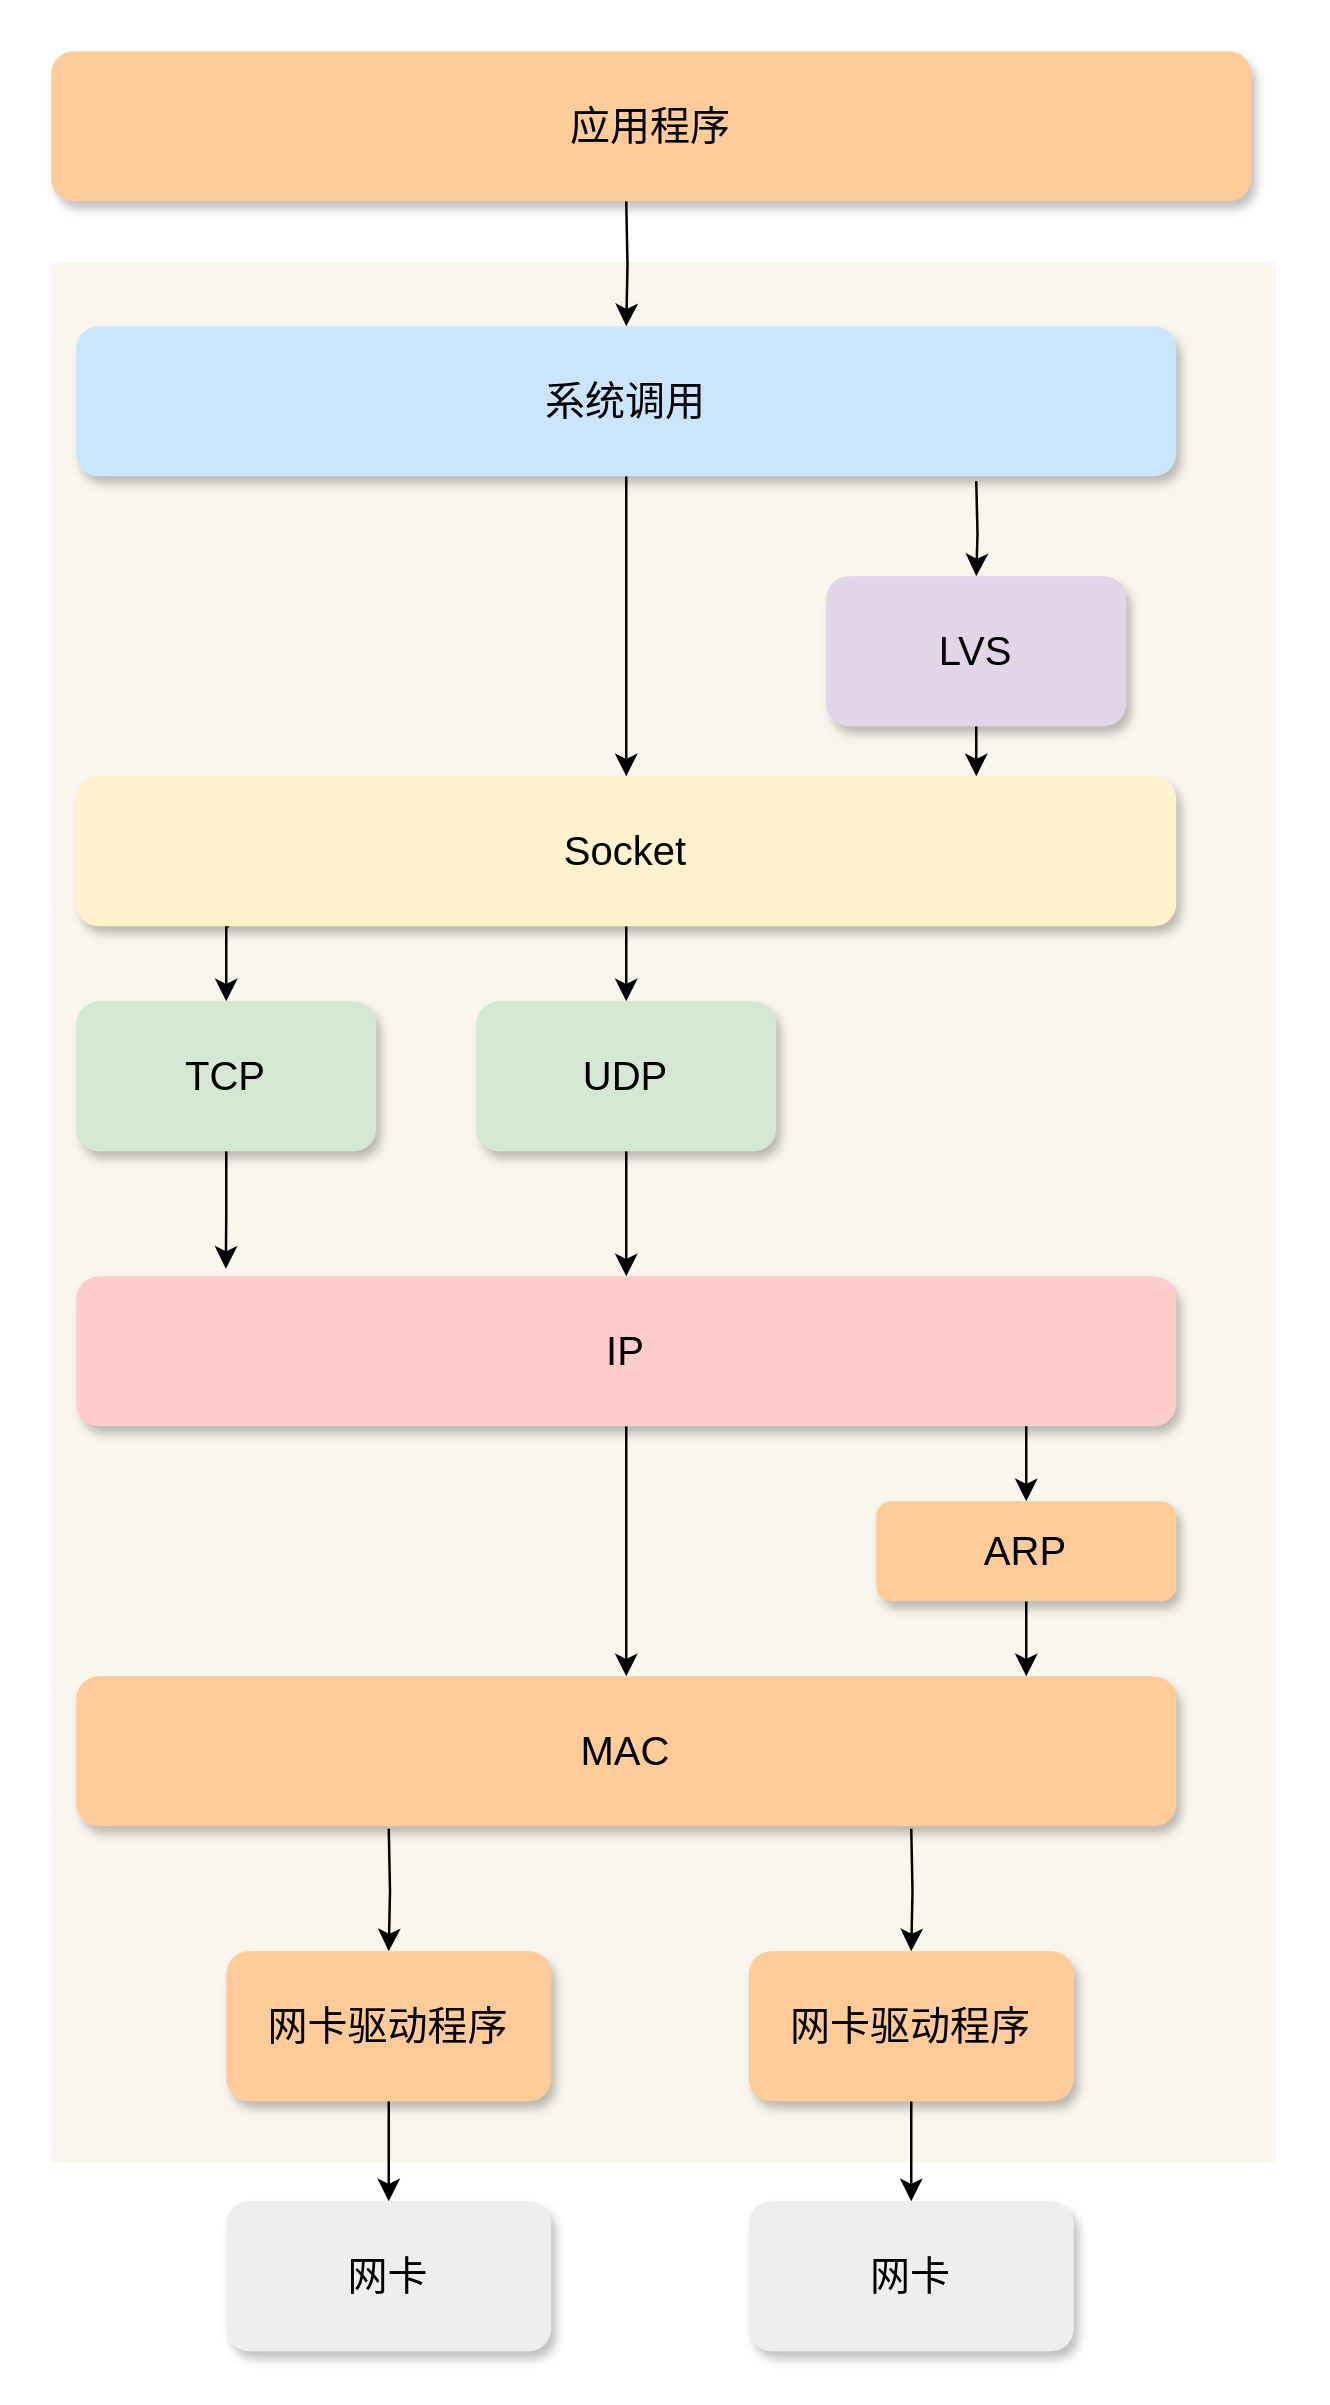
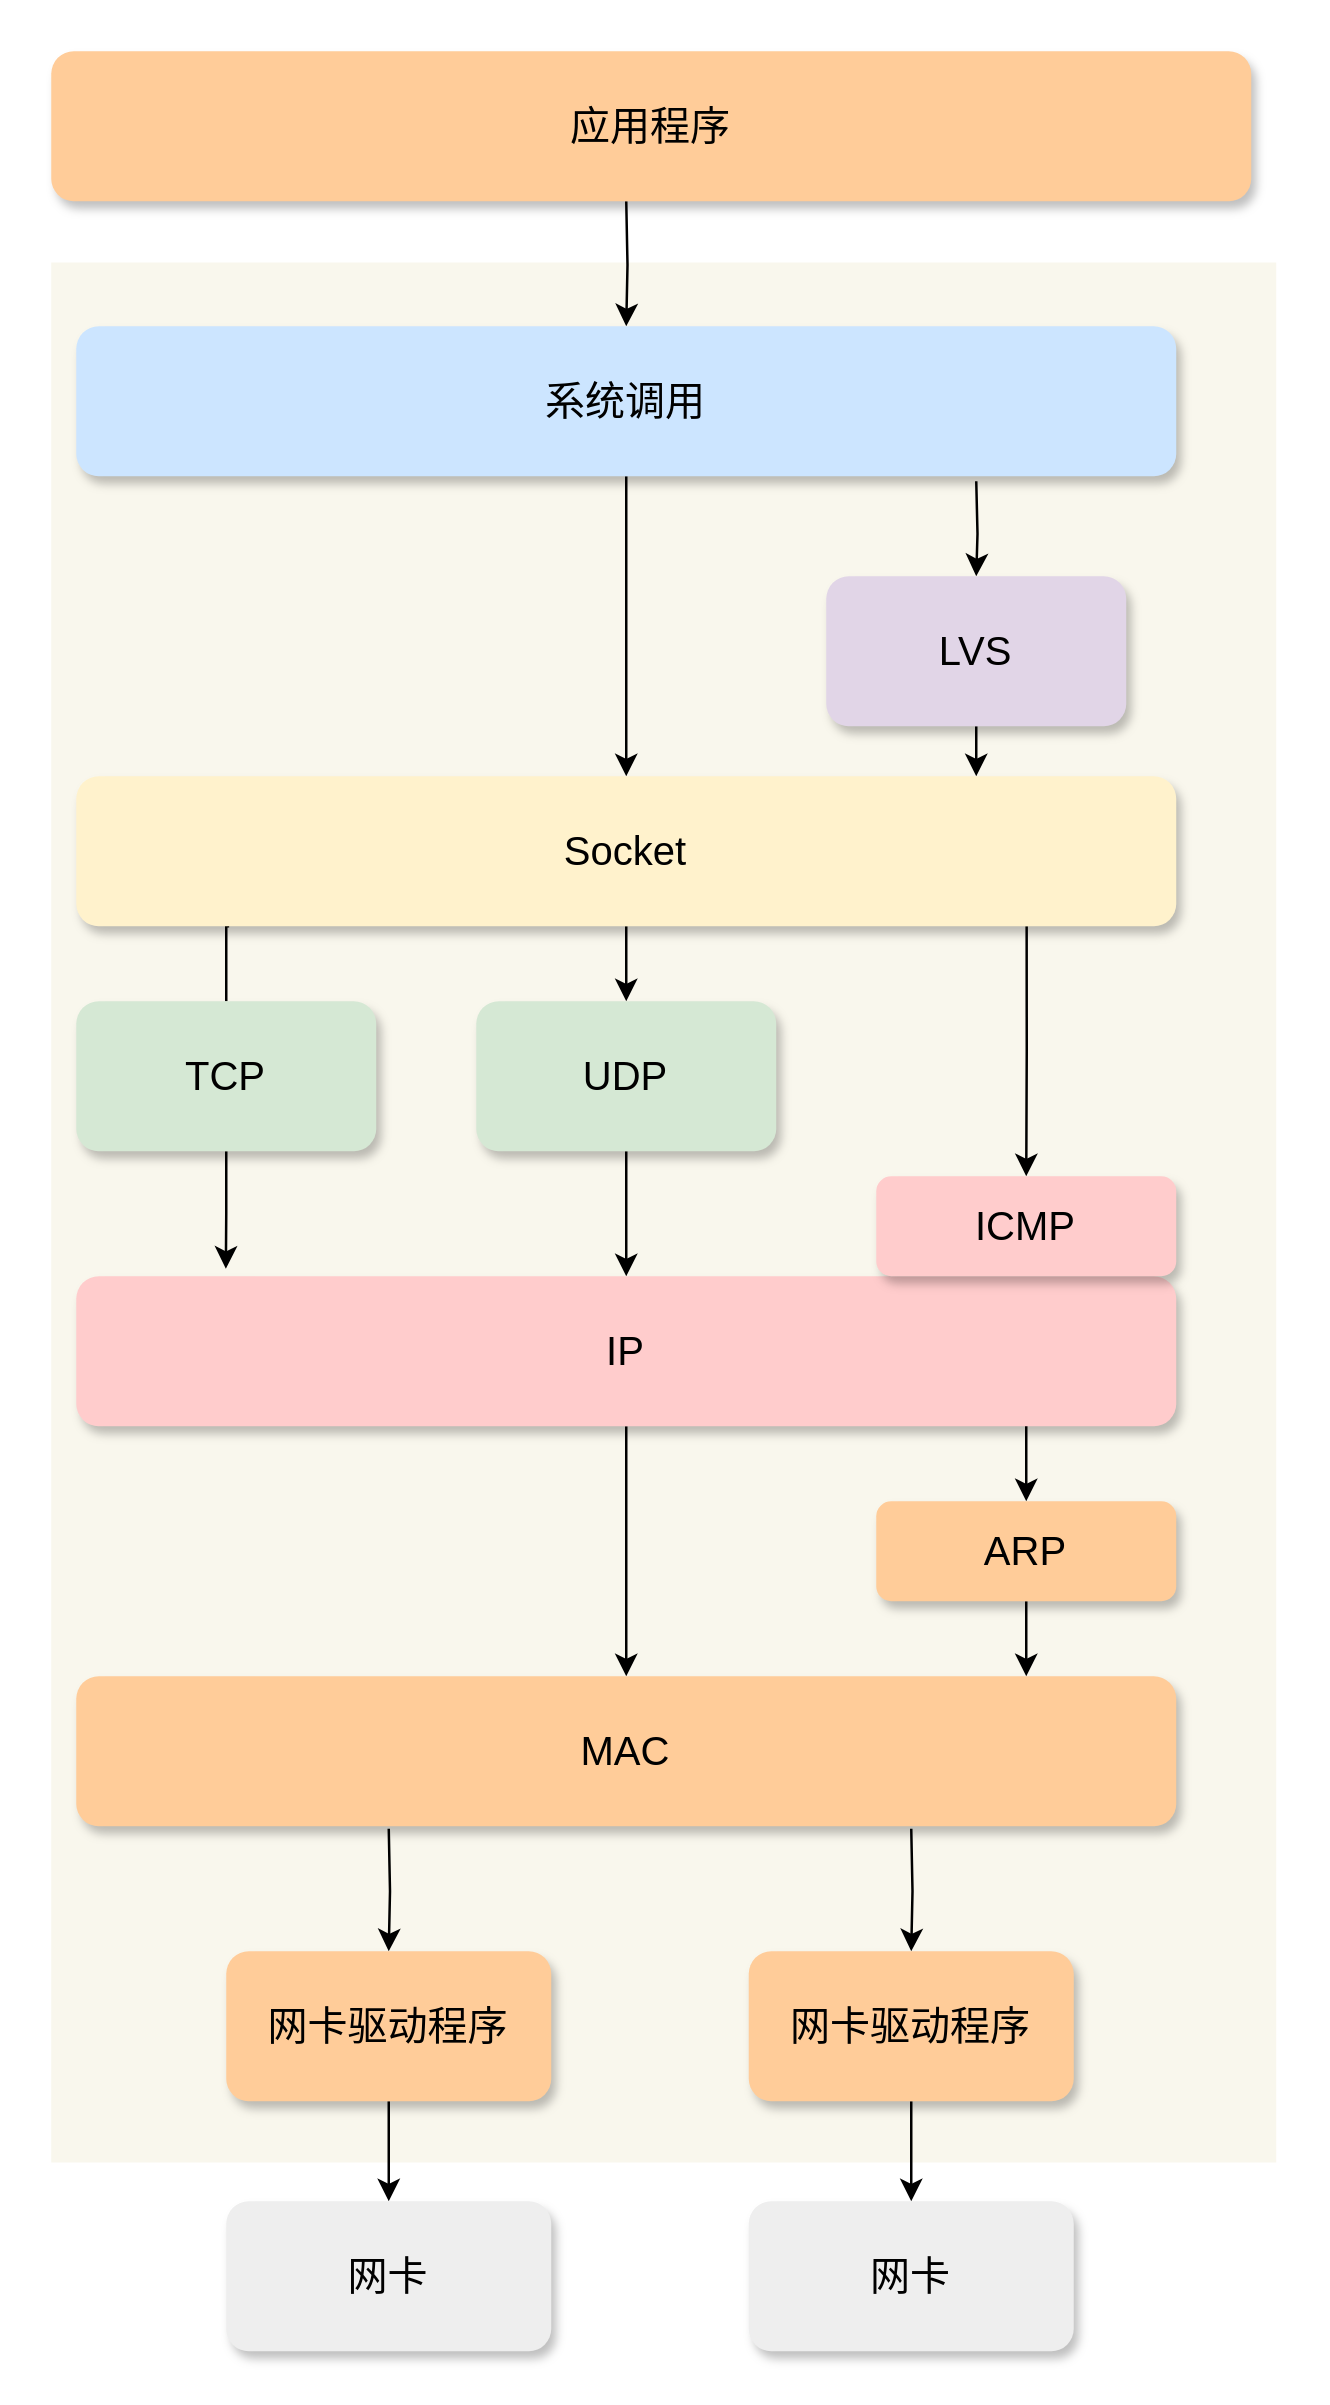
edge "Socket" -> "TCP": arrowhead classic -> none
edge "Socket" -> "ICMP": added
node "ICMP": added
